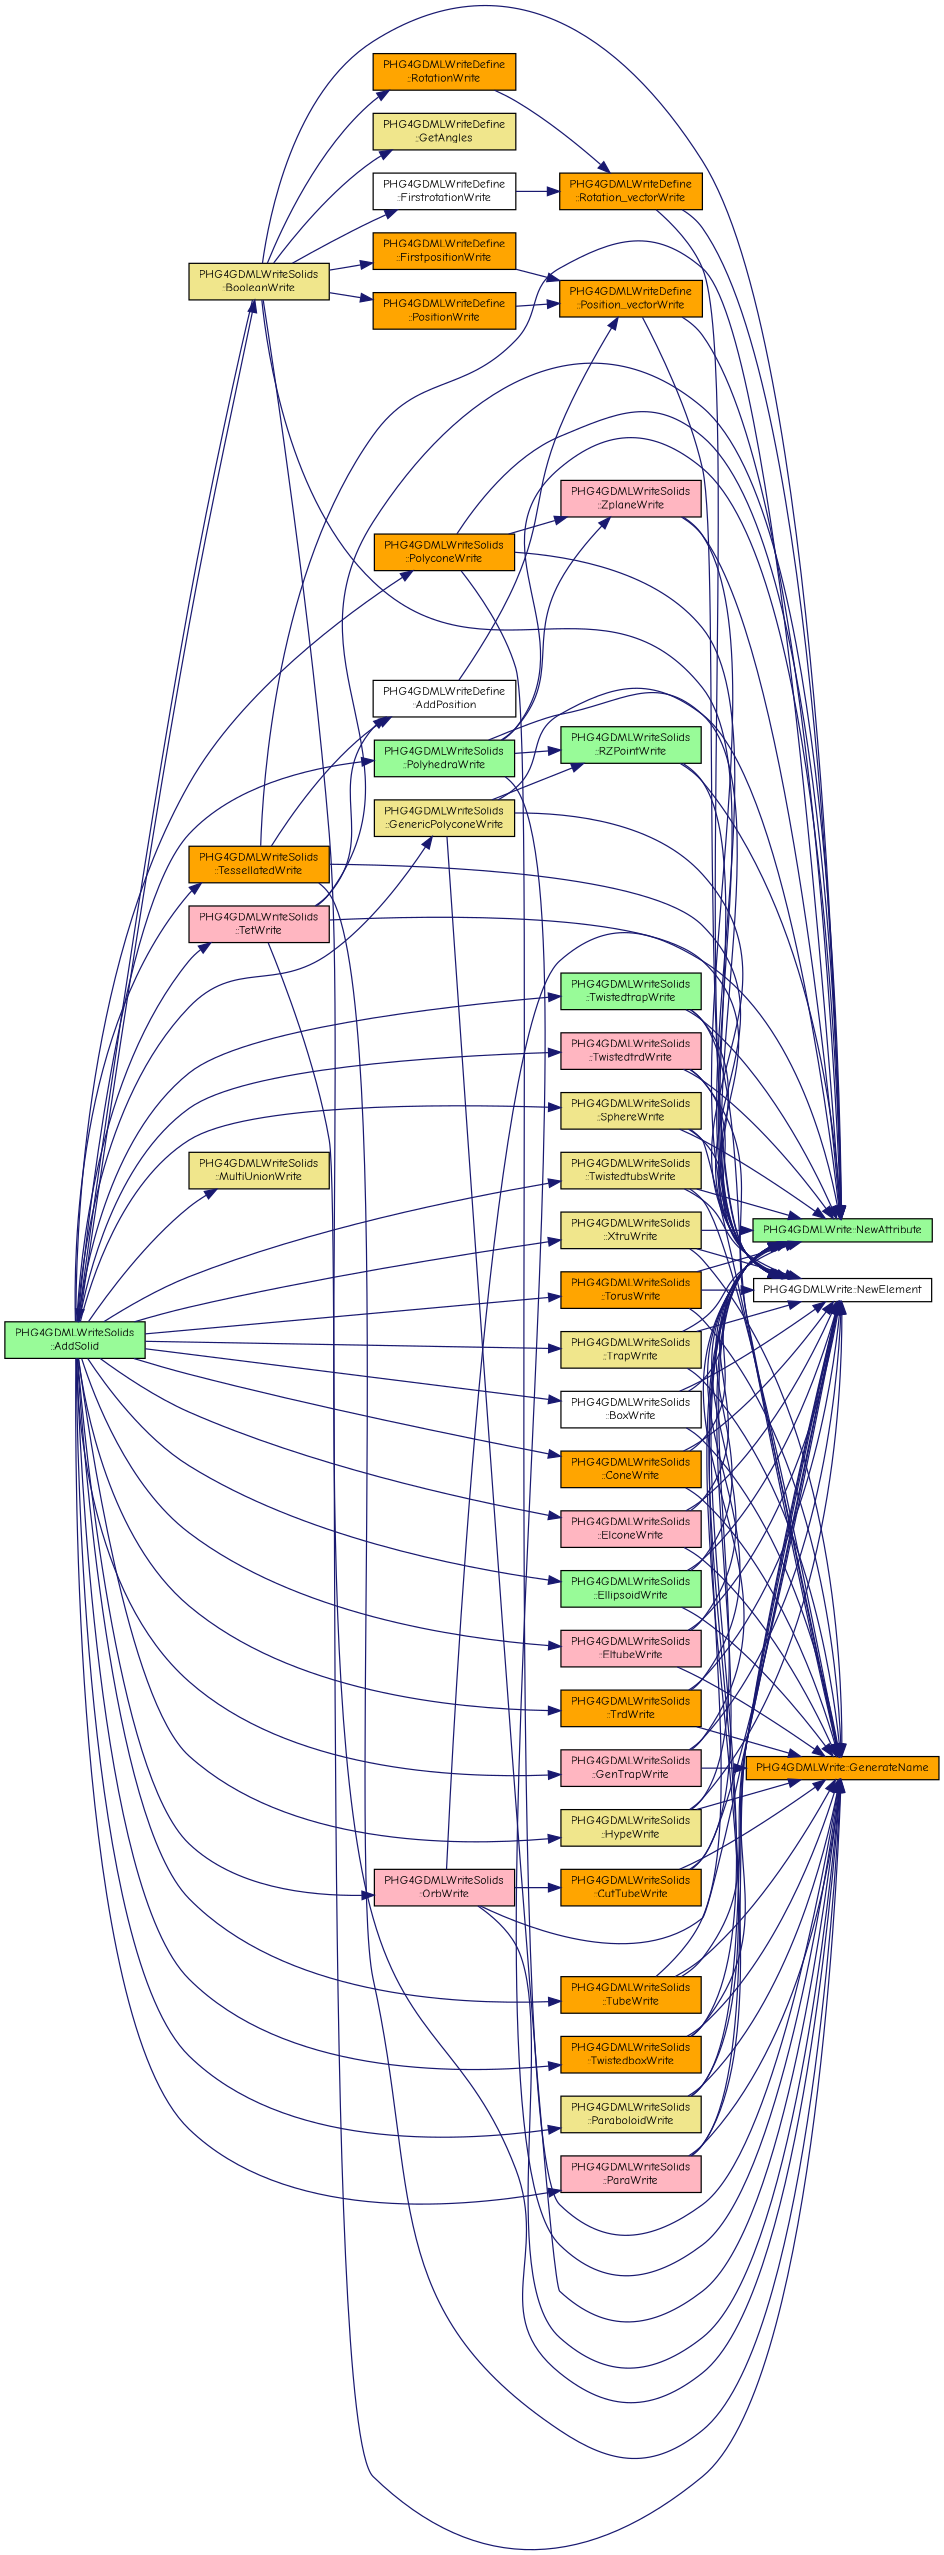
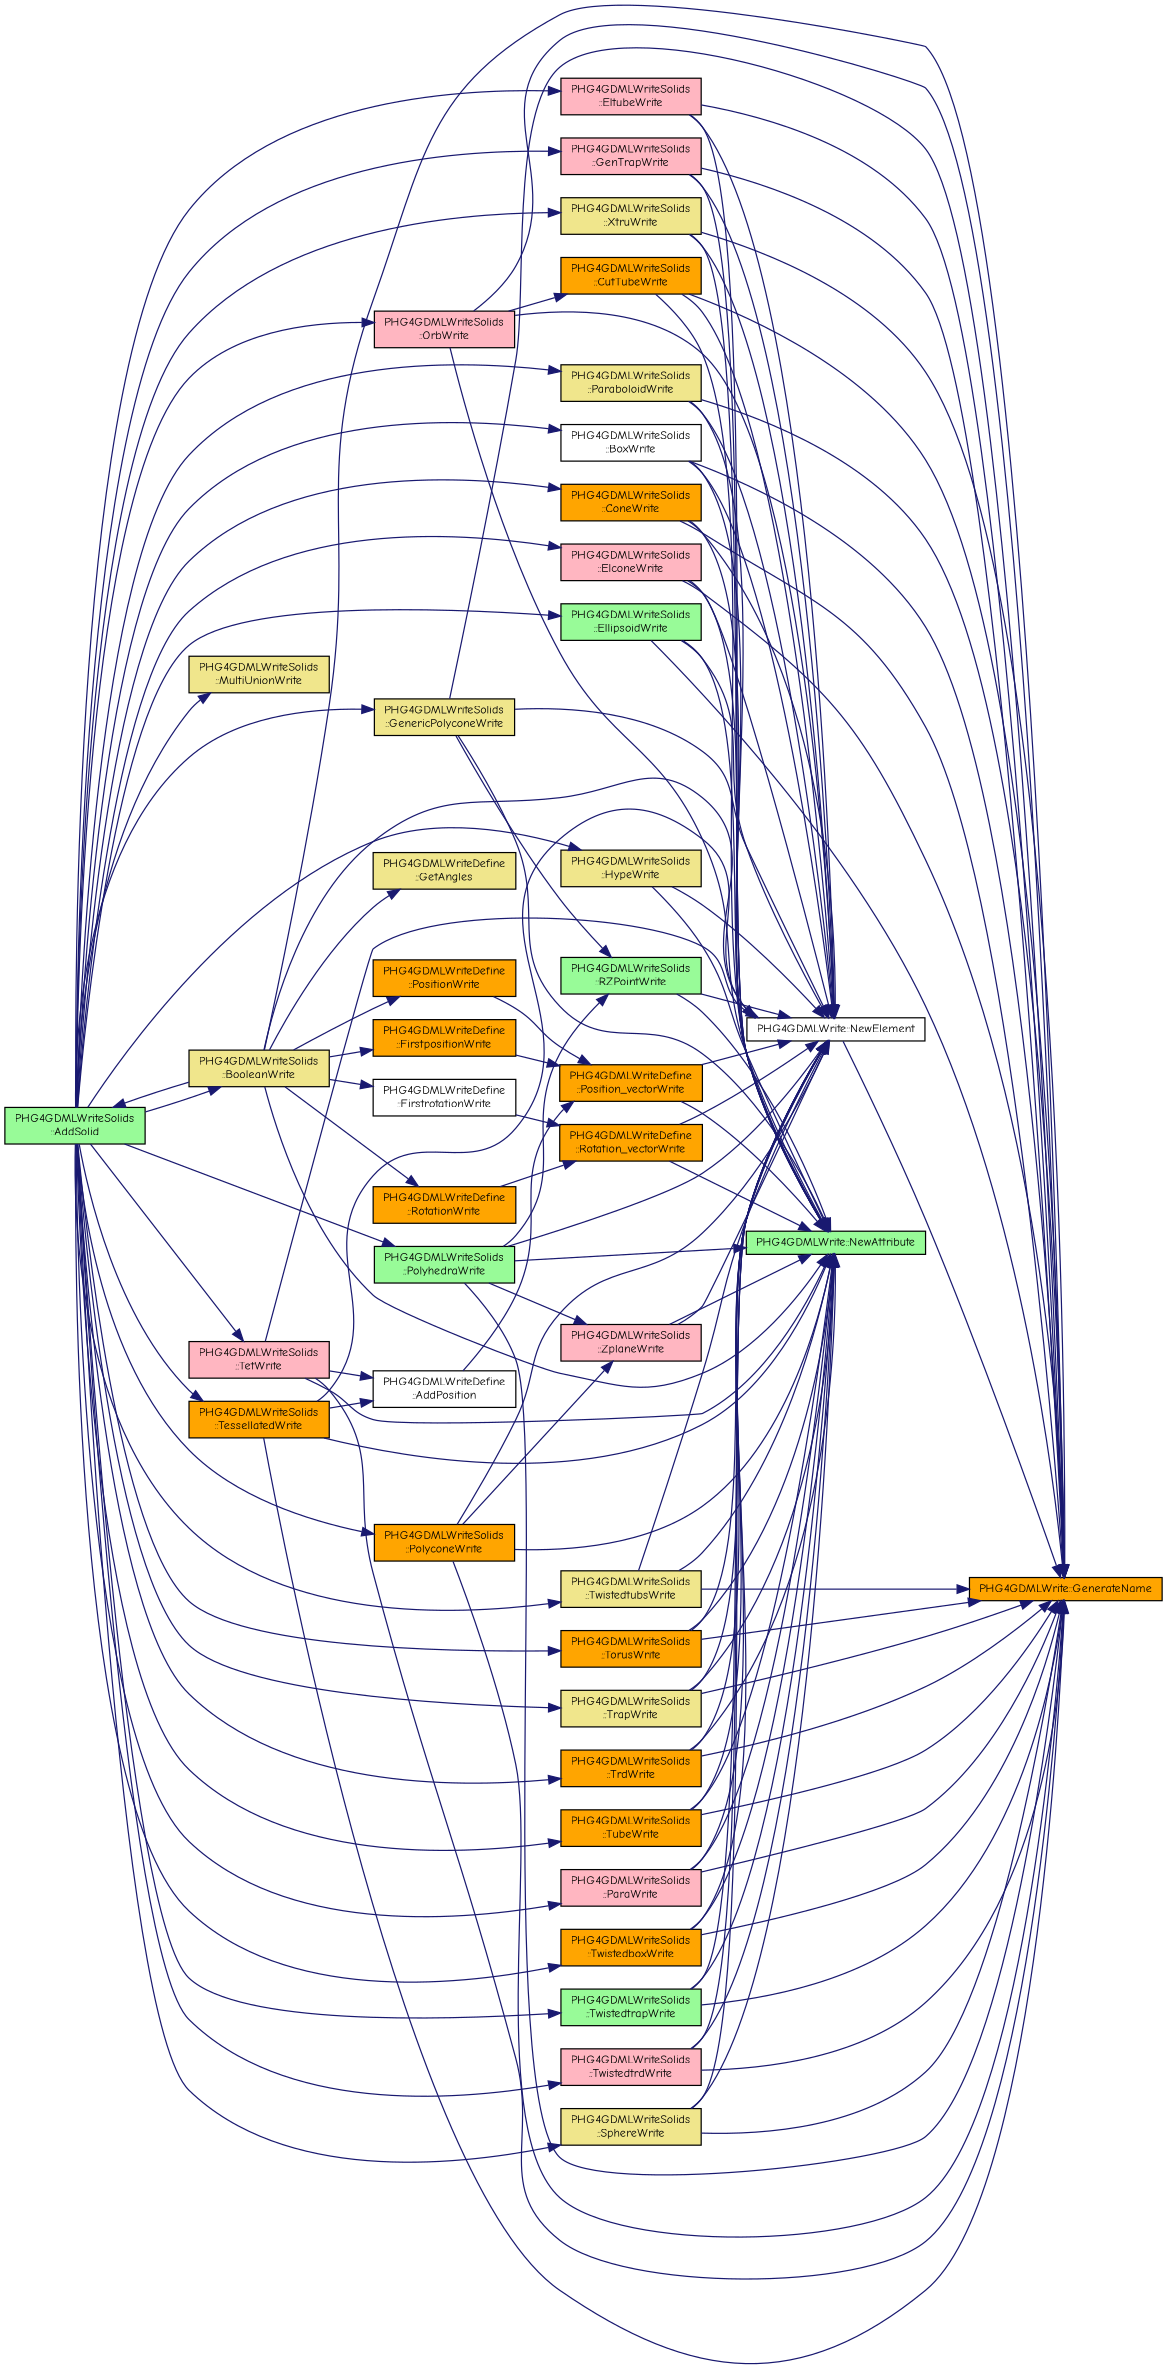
edge "PHG4GDMLWriteSolids ::HypeWrite" -> "PHG4GDMLWrite::GenerateName": now "PHG4GDMLWrite::NewElement" -> "PHG4GDMLWrite::GenerateName"
